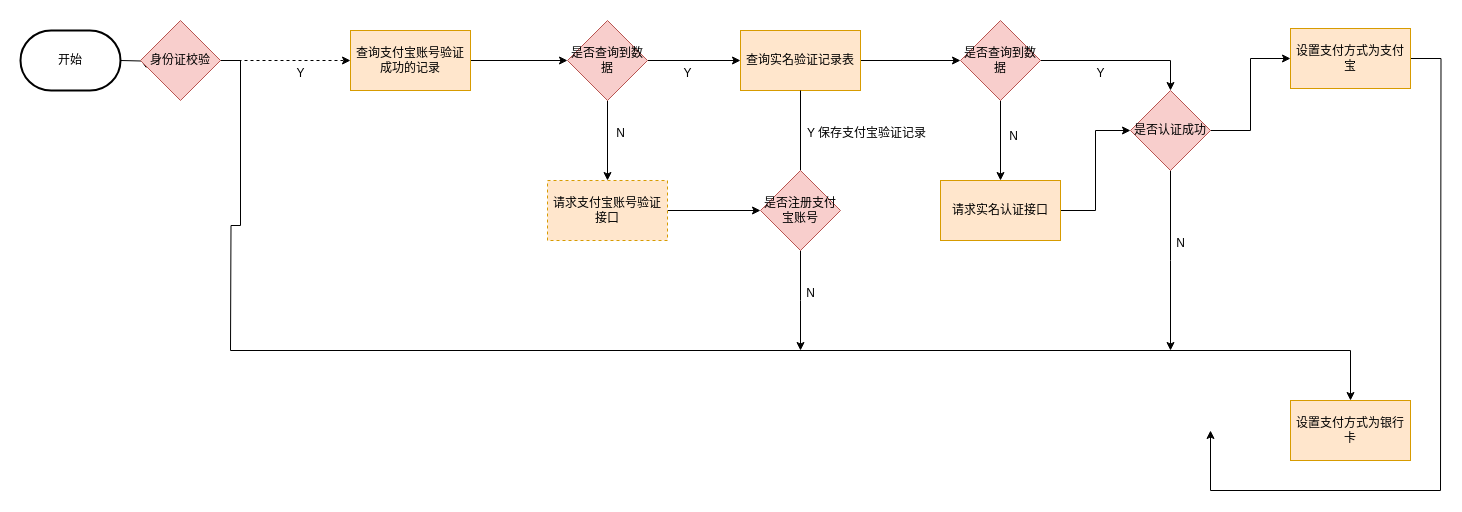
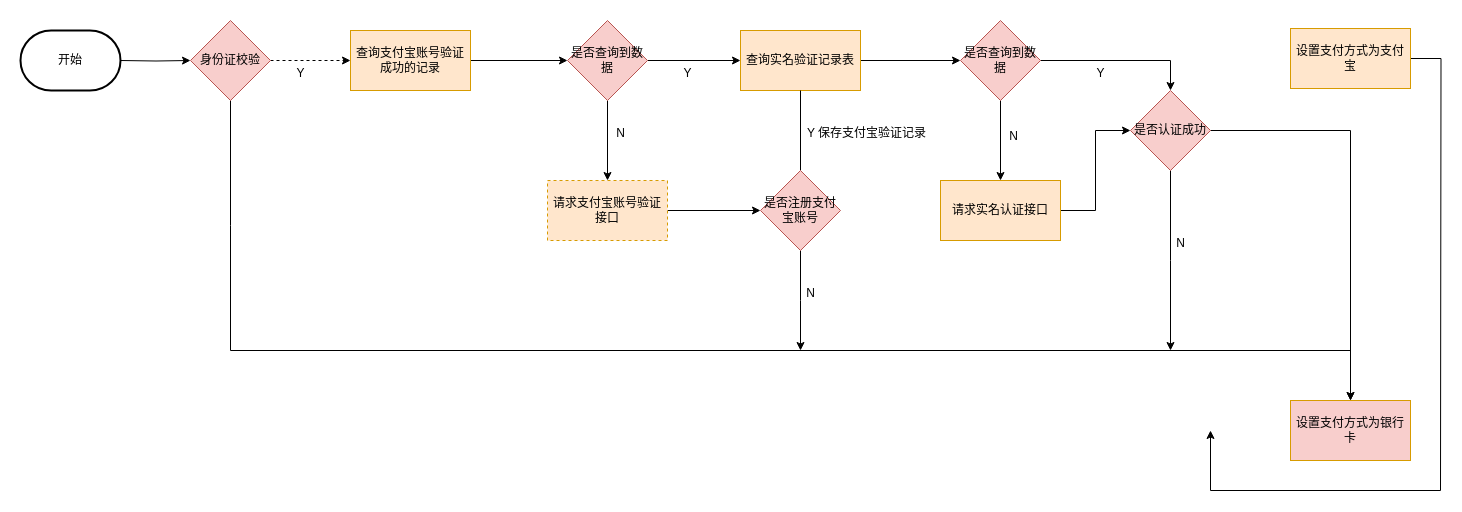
node "身份证校验": moved (181, 61) -> (231, 61)
edge "是否认证成功" -> "设置支付方式为支付宝": now "是否认证成功" -> "设置支付方式为银行卡"
node "设置支付方式为银行卡": fillcolor #ffe6cc -> #f8cecc
